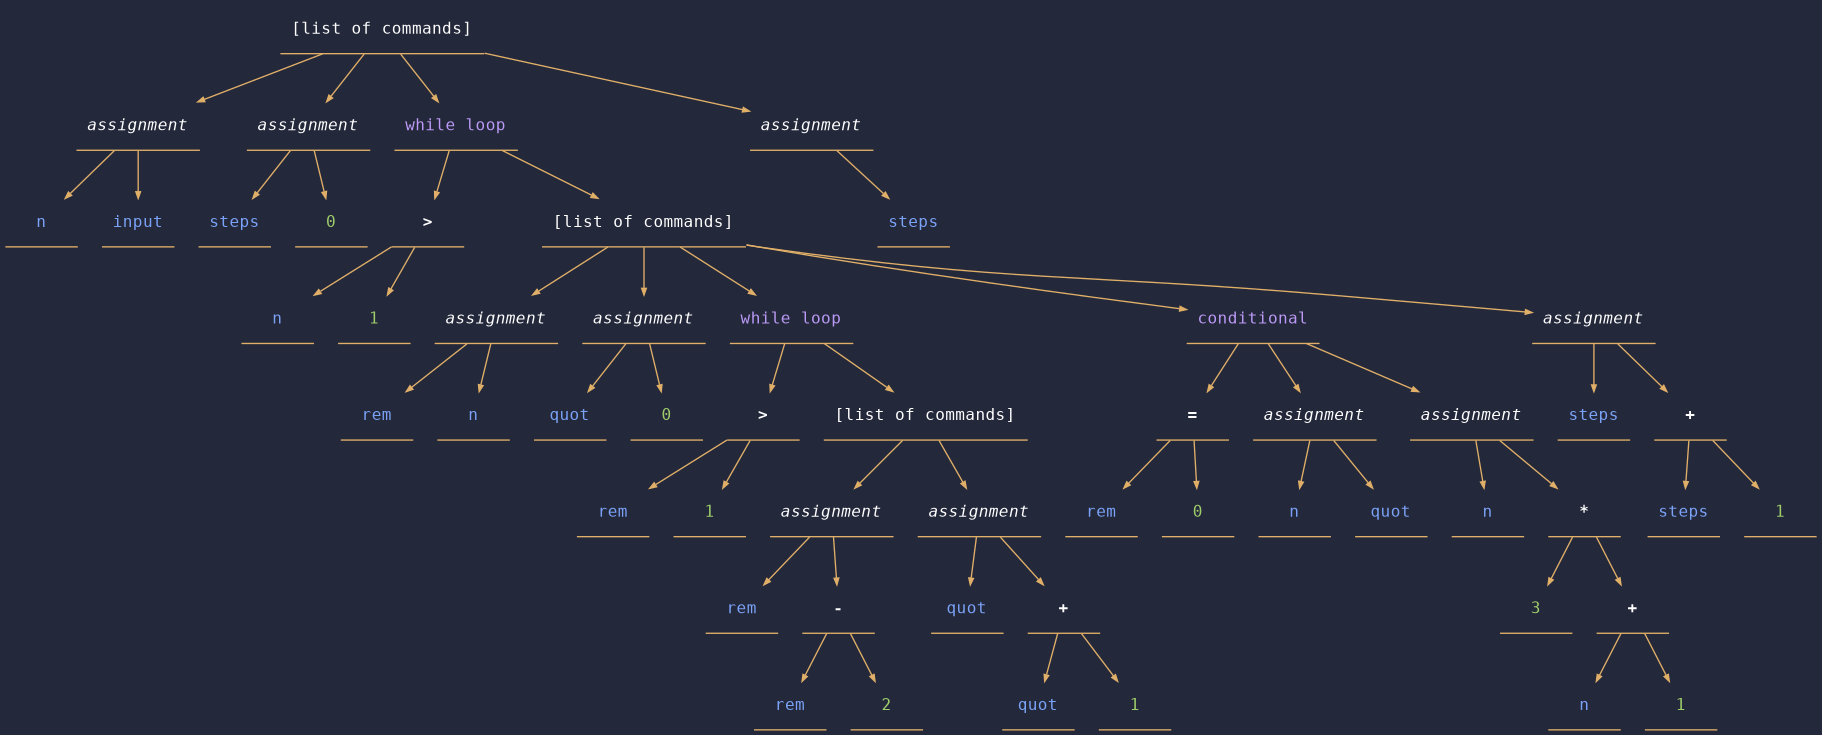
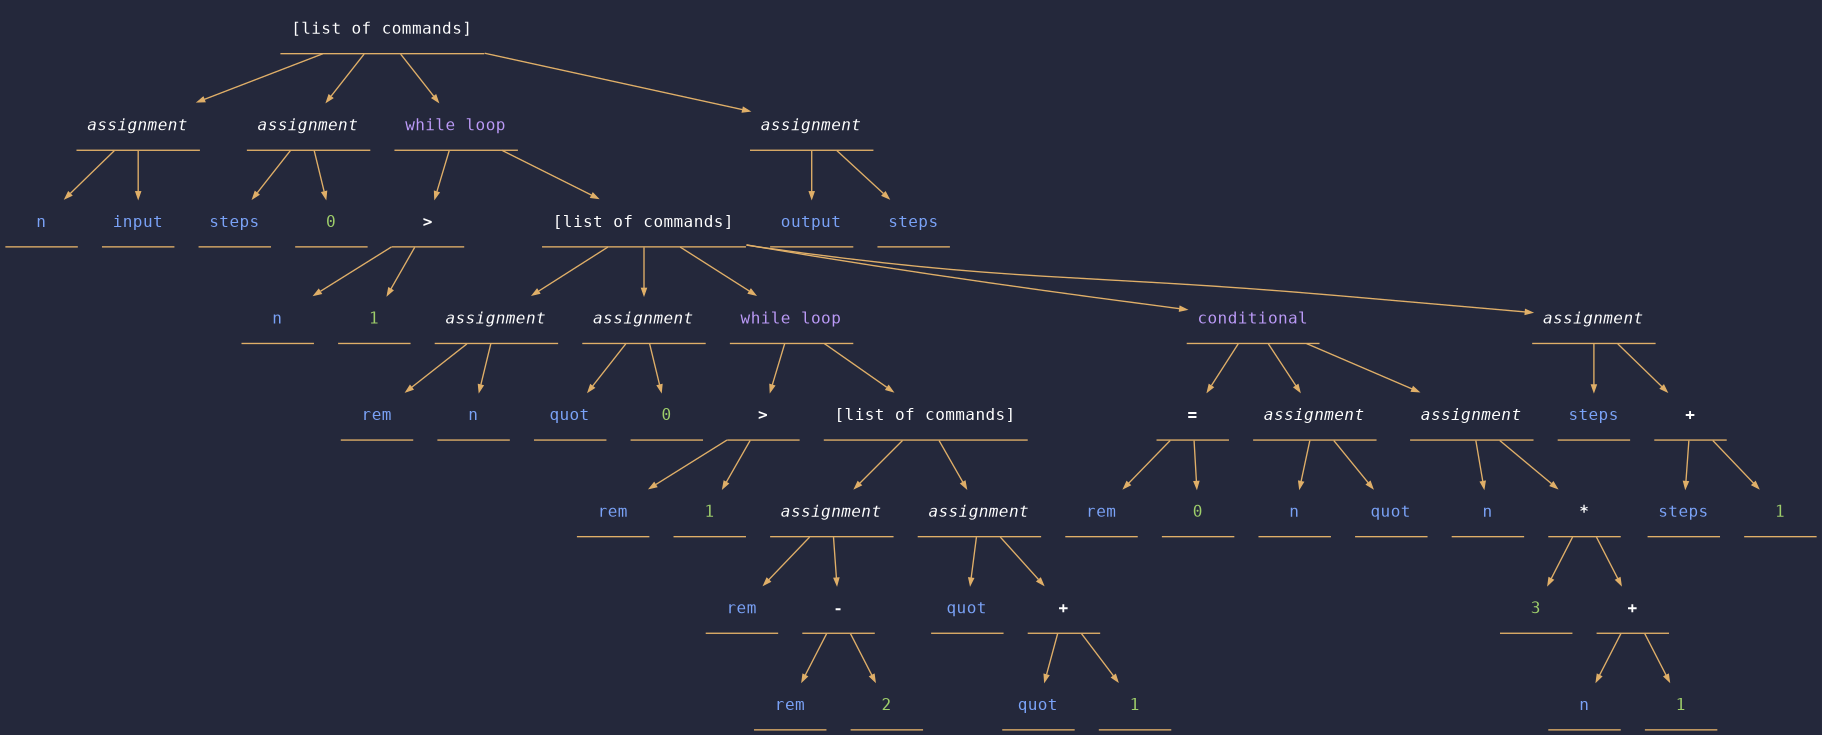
node "output": added
